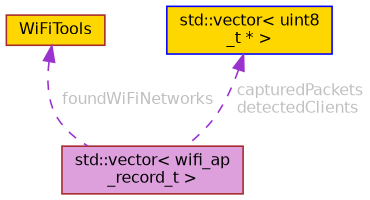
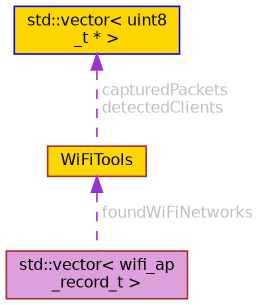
edge "std::vector< wifi_ap _record_t >" -> "std::vector< uint8 _t * >": now "WiFiTools" -> "std::vector< uint8 _t * >"
